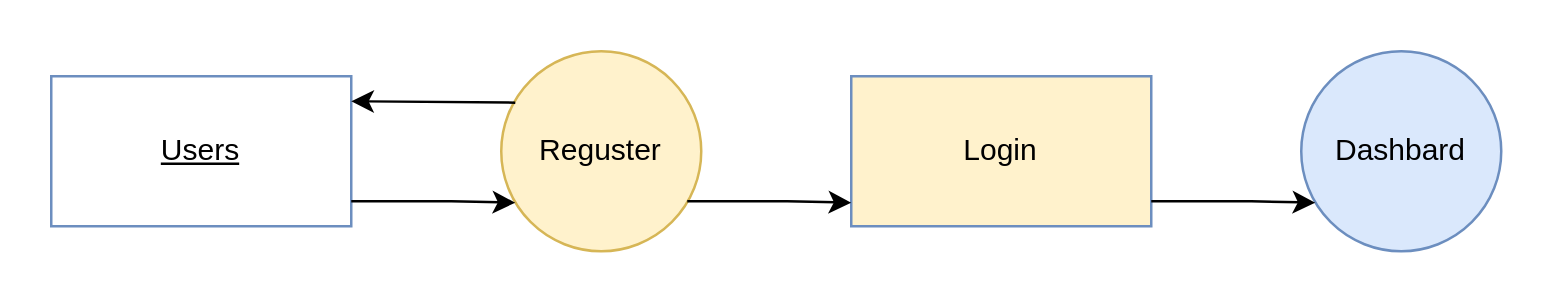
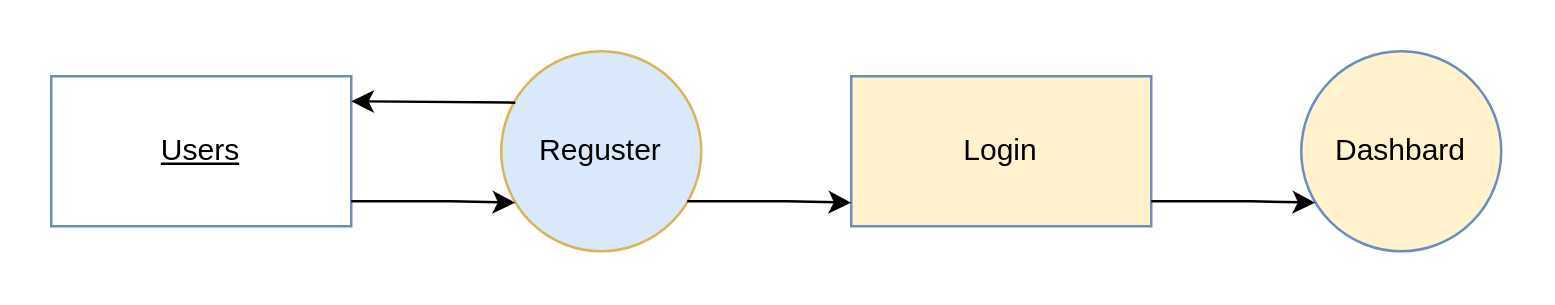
node "Reguster": fillcolor #fff2cc -> #dae8fc
node "Dashbard": fillcolor #dae8fc -> #fff2cc
